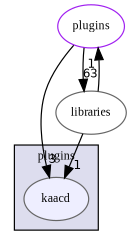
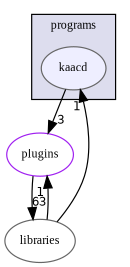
edge "plugins" -> "kaacd": reversed
cluster "plugins": label "plugins" -> "programs"
